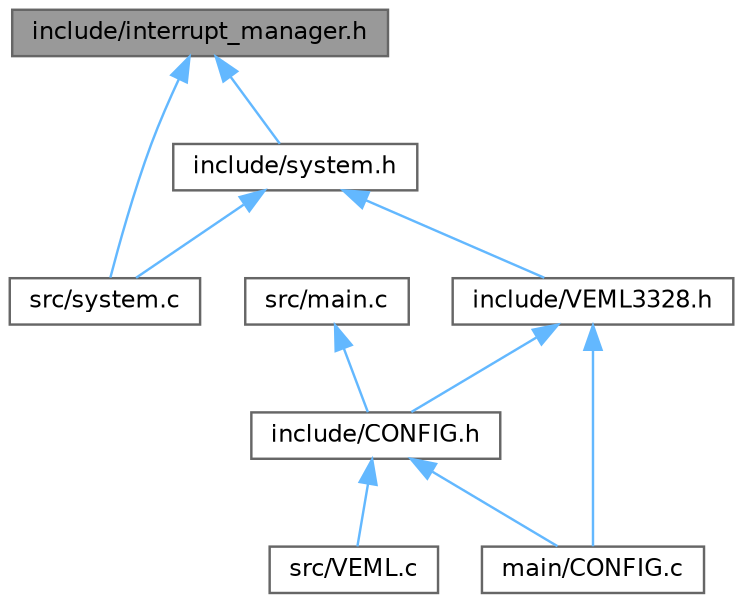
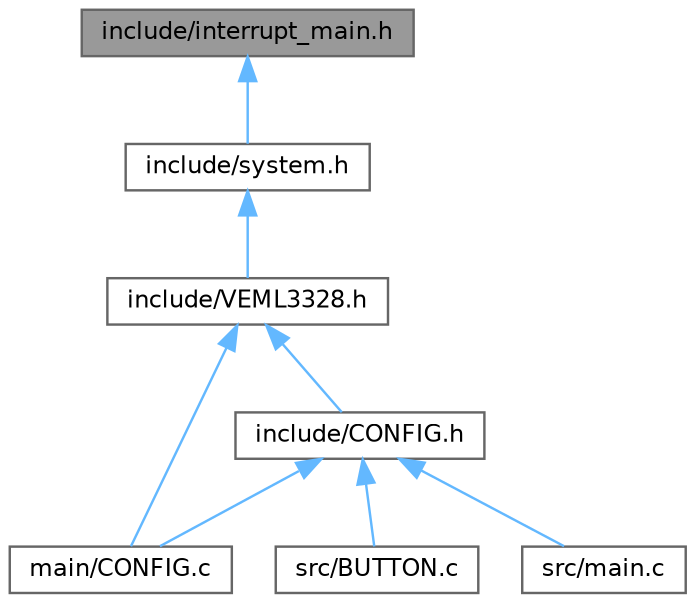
node "include/interrupt_manager.h": label "include/interrupt_manager.h" -> "include/interrupt_main.h"
node "src/system.c": removed
edge "include/CONFIG.h" -> "src/main.c": reversed
node "src/VEML.c": label "src/VEML.c" -> "src/BUTTON.c"
